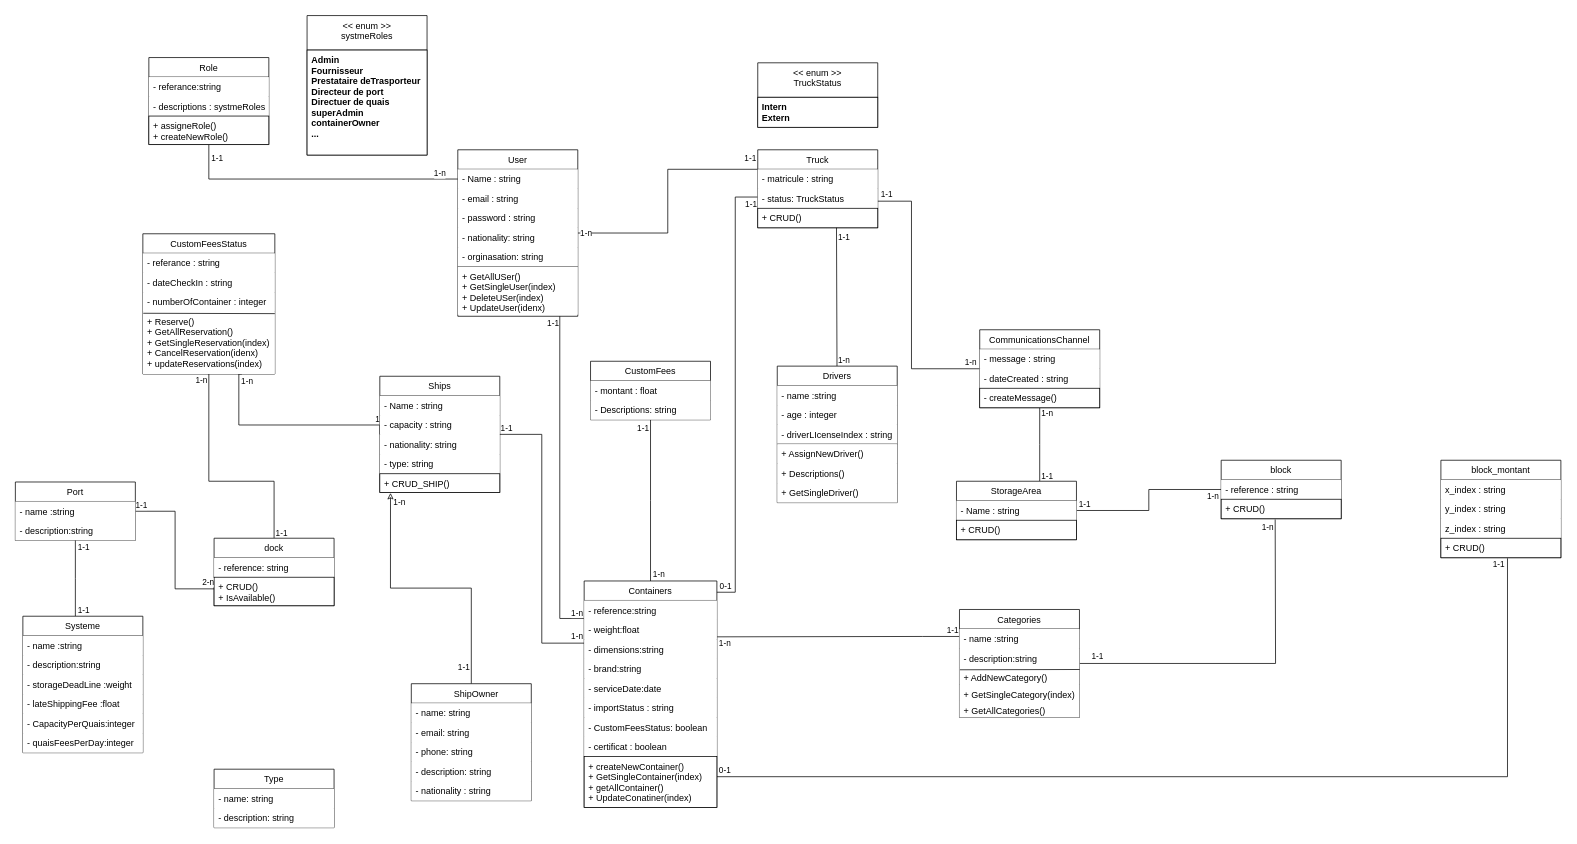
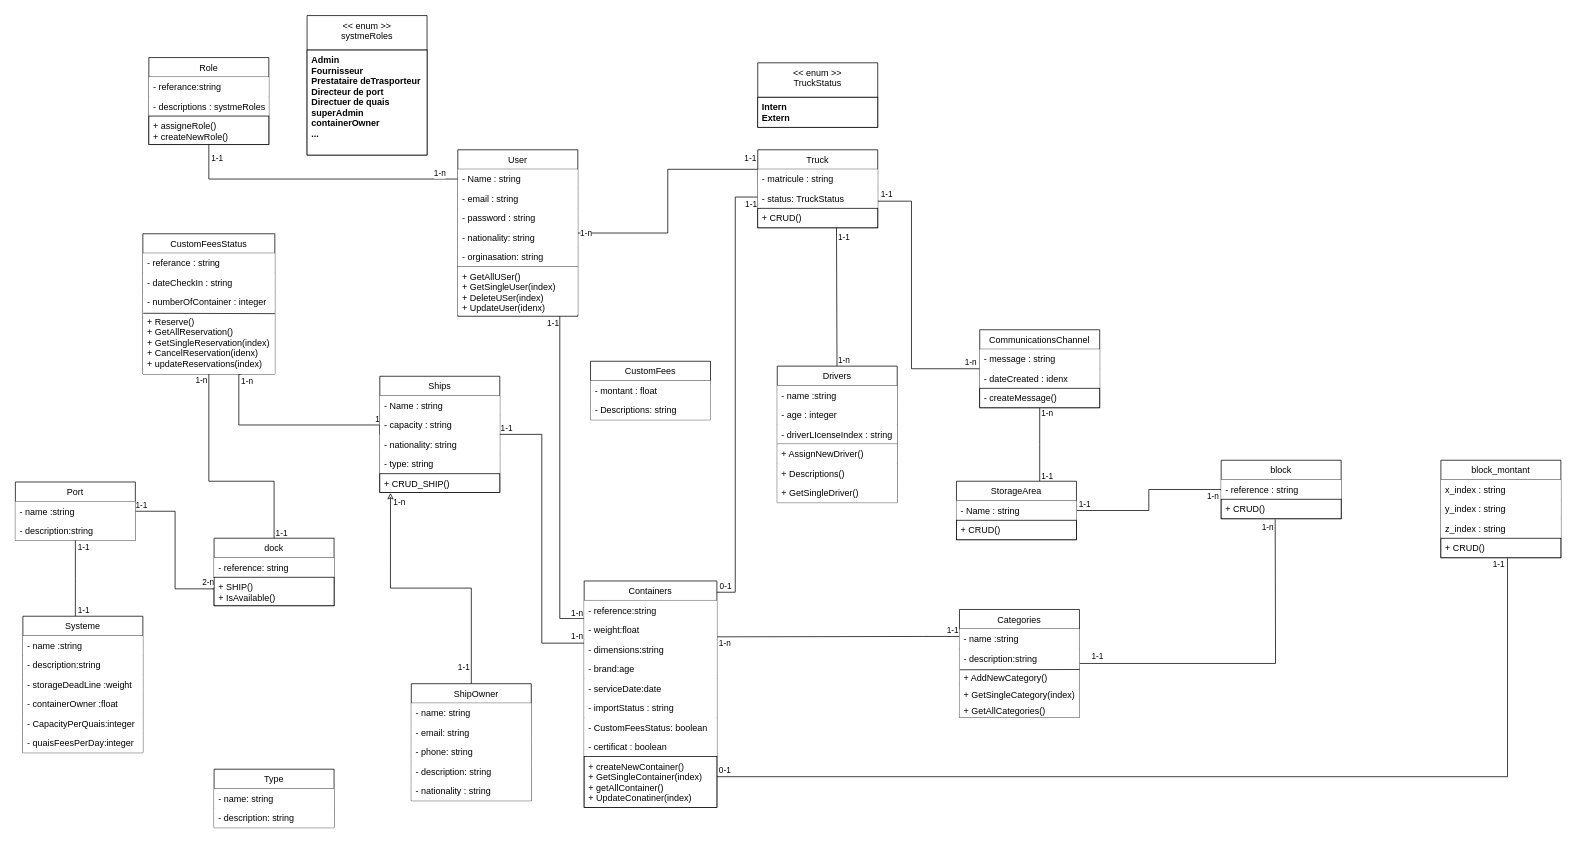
node "- dateCreated : string": label "- dateCreated : string" -> "- dateCreated : idenx"
edge "CustomFees" -- "Containers": removed, labels "1-1", "1-n"
node "+ CRUD() + IsAvailable()": label "+ CRUD() + IsAvailable()" -> "+ SHIP() + IsAvailable()"
node "- brand:string": label "- brand:string" -> "- brand:age"
node "- lateShippingFee :float": label "- lateShippingFee :float" -> "- containerOwner :float"
